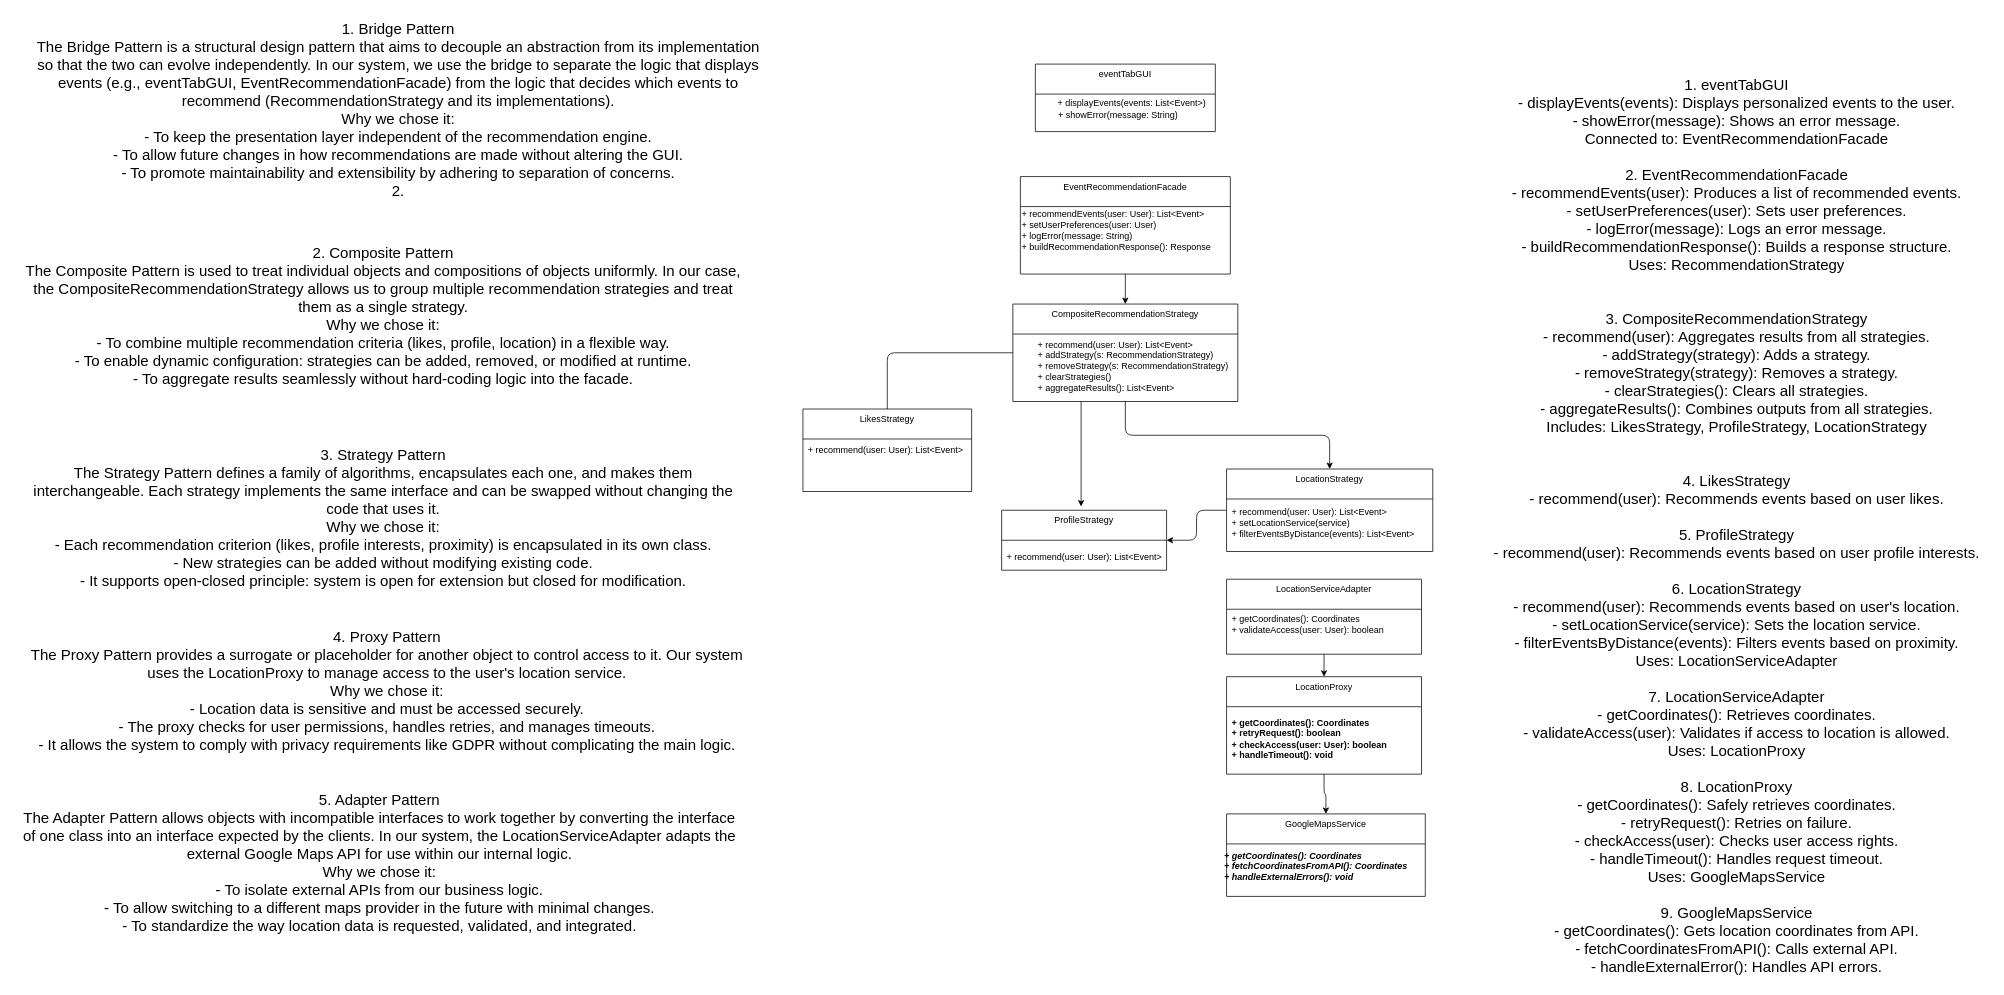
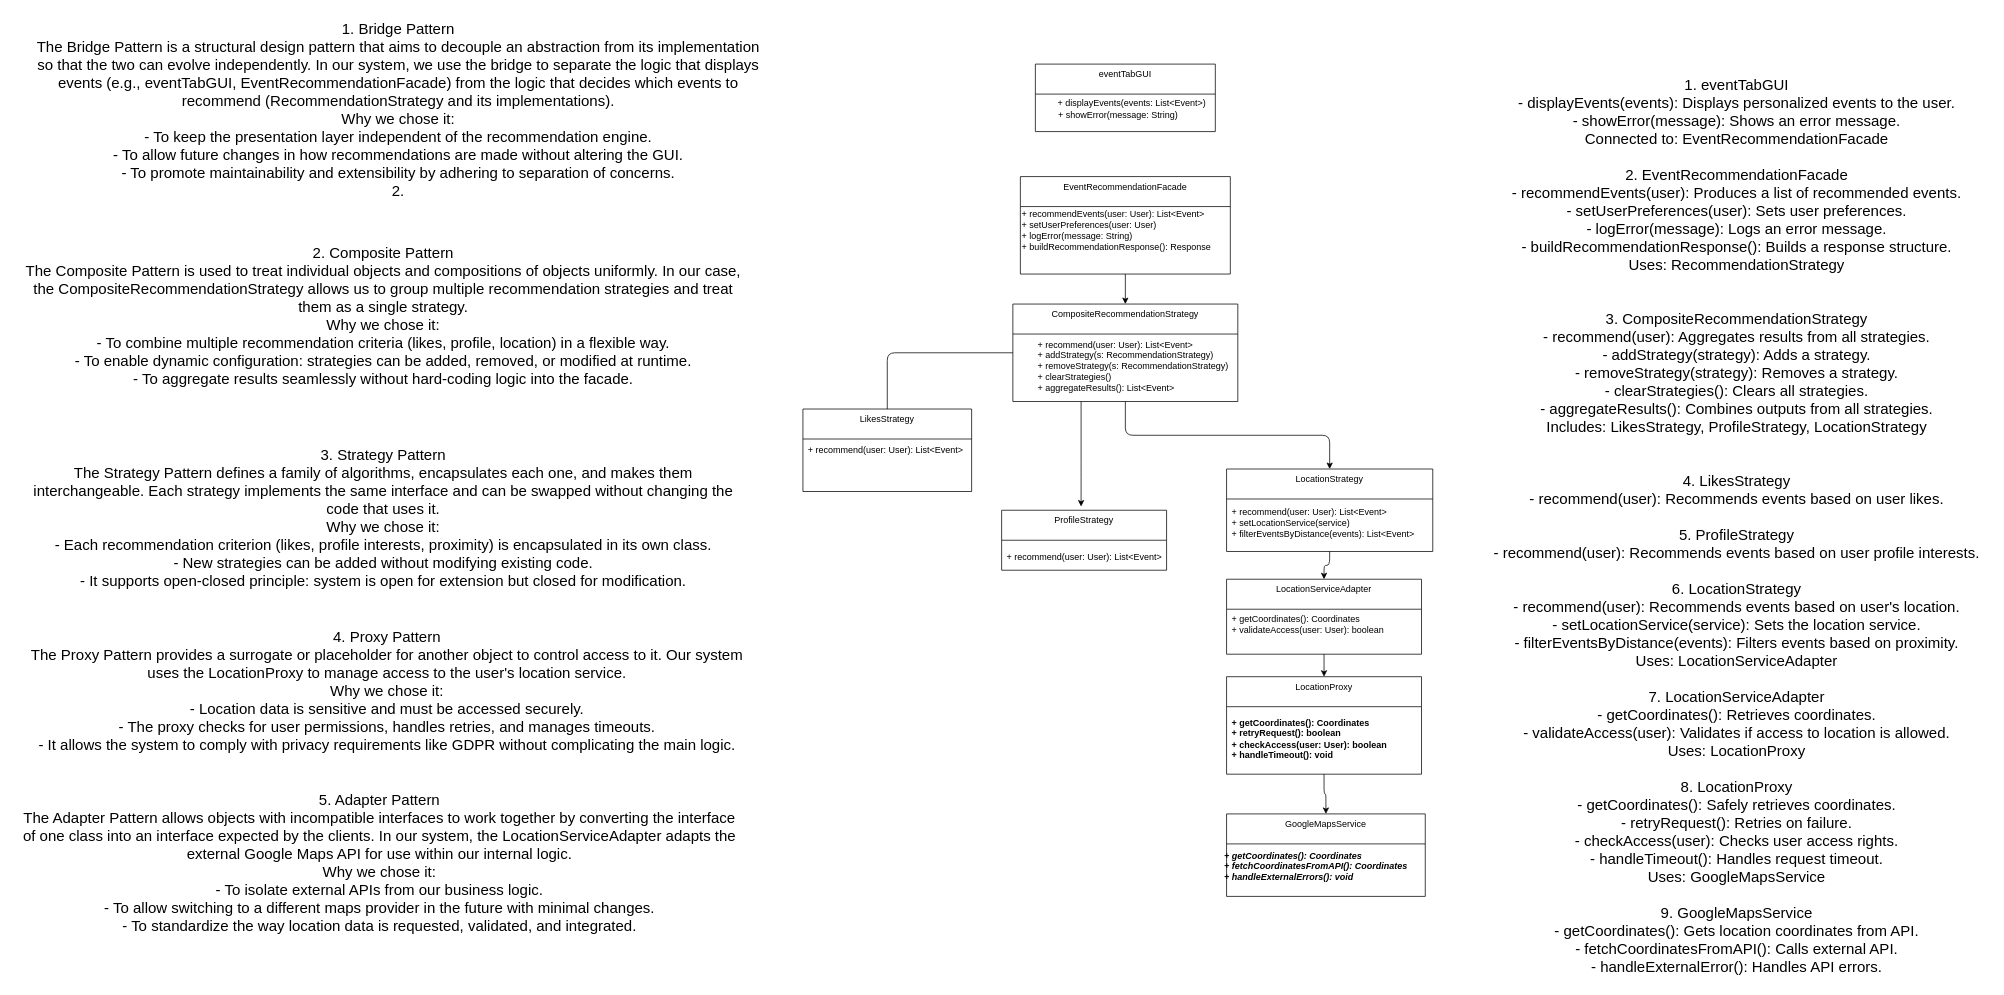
edge "LocationStrategy" -> "ProfileStrategy": now "LocationStrategy" -> "LocationServiceAdapter"
